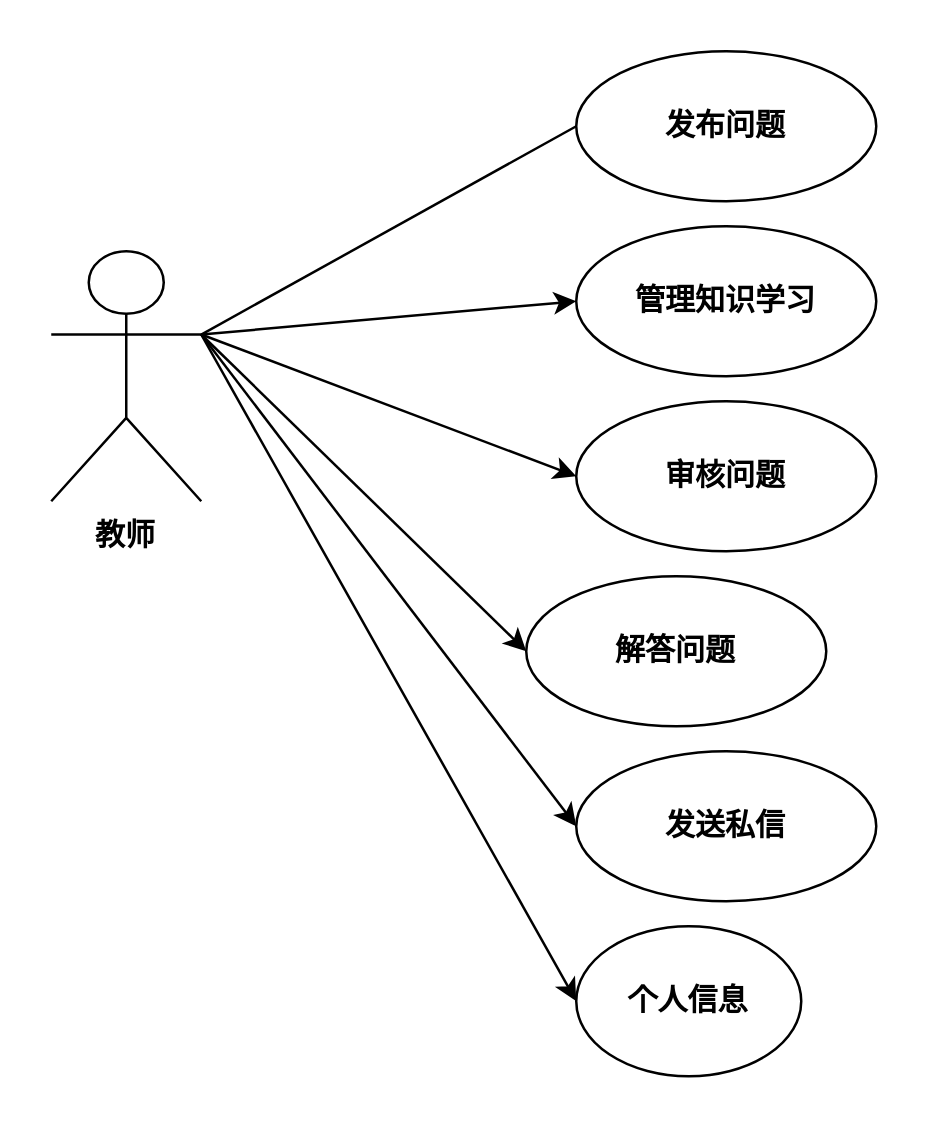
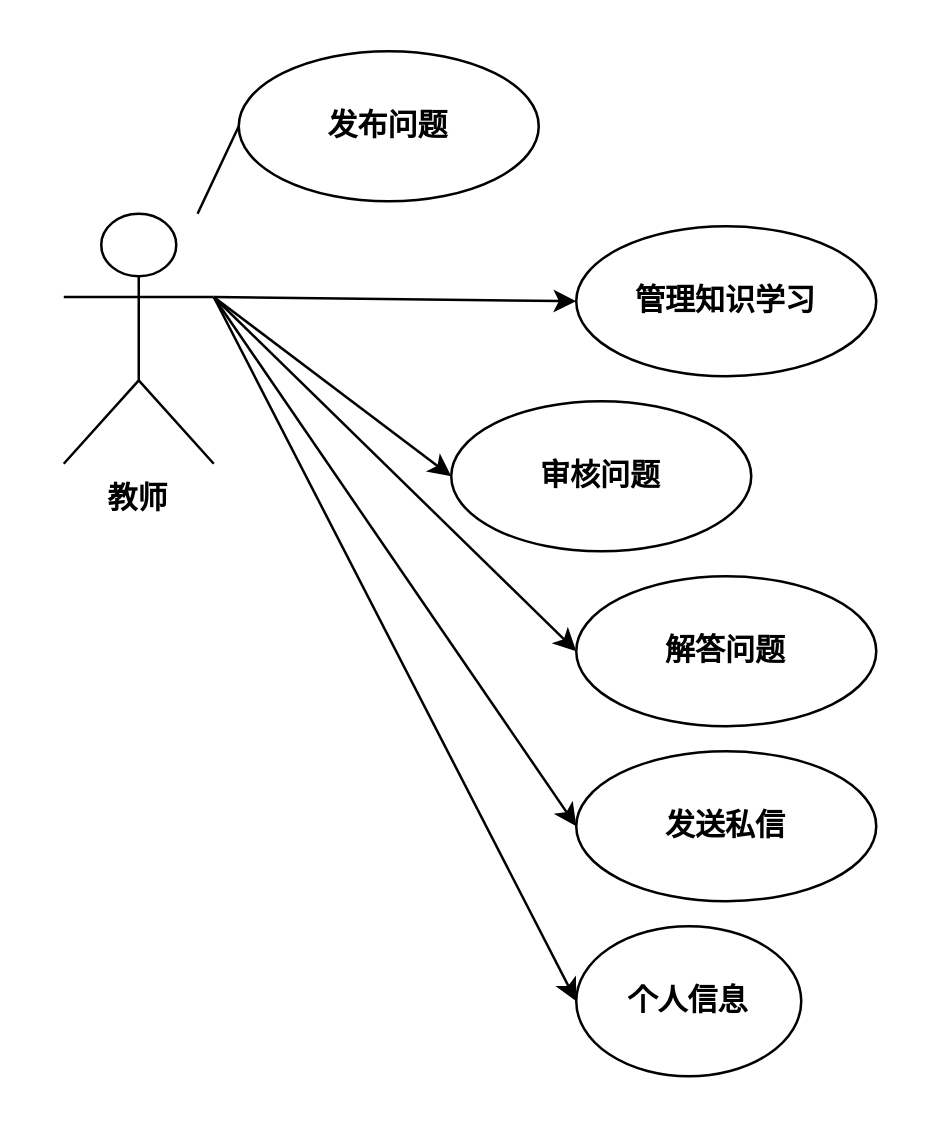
node "发布问题": moved (726, 126) -> (389, 126)
node "教师": moved (126, 376) -> (139, 339)
node "审核问题": moved (726, 476) -> (601, 476)
node "解答问题": moved (676, 651) -> (726, 651)
